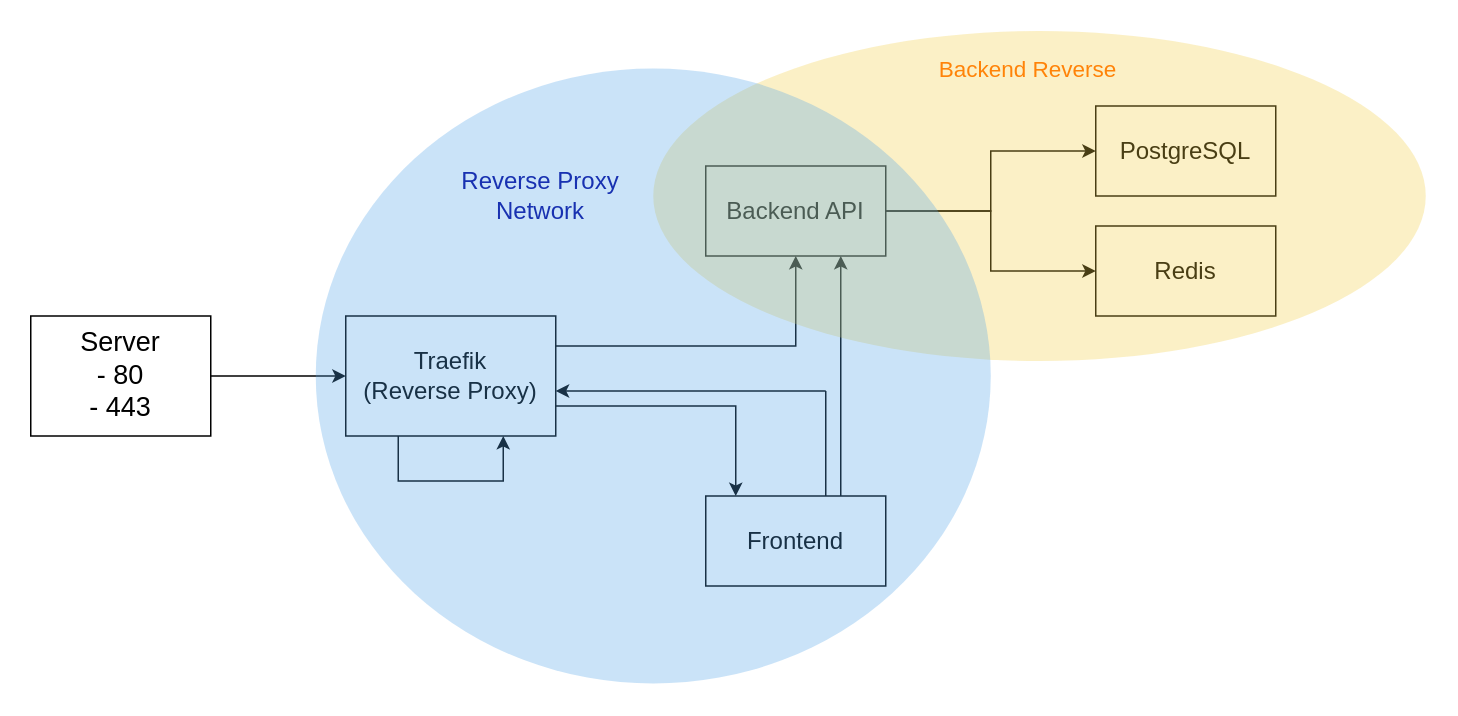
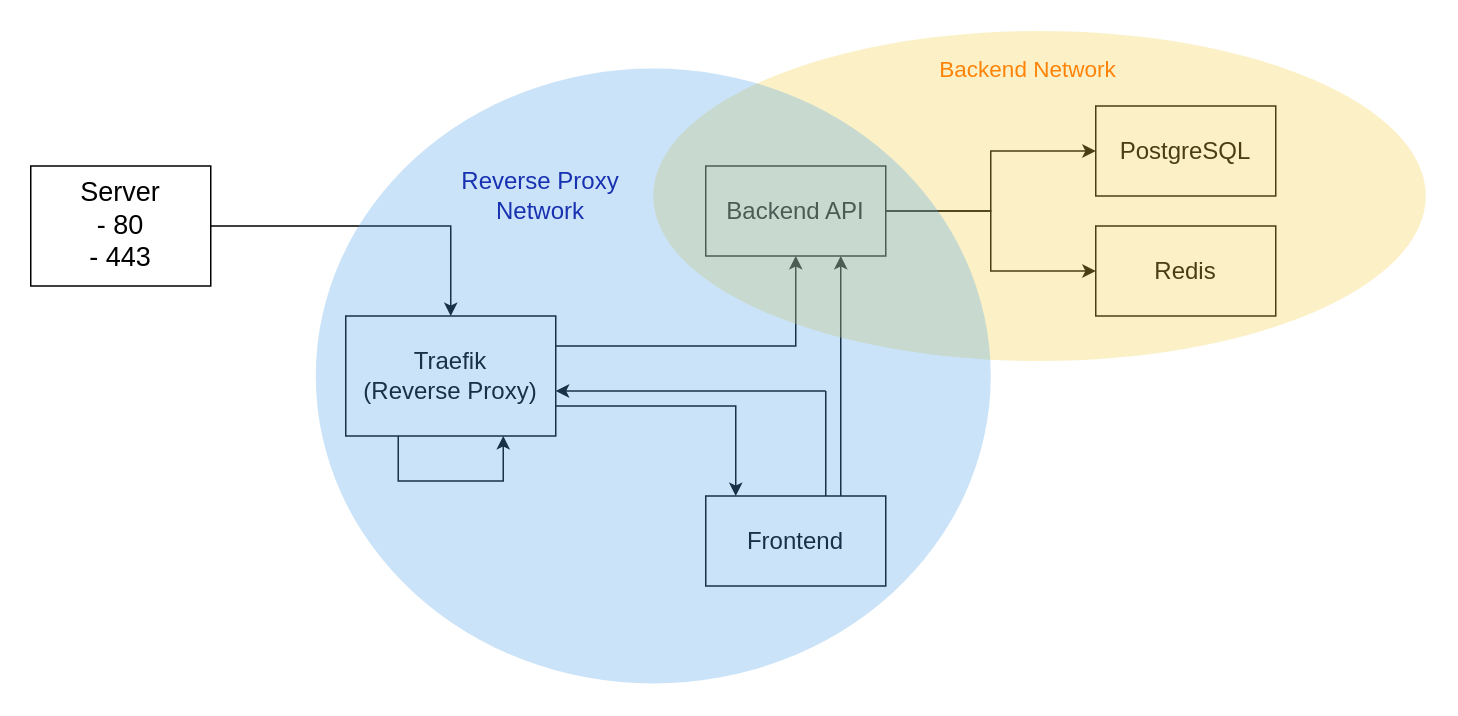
node "Backend Reverse": label "Backend Reverse" -> "Backend Network"
node "Server - 80 - 443": moved (121, 376) -> (121, 226)
